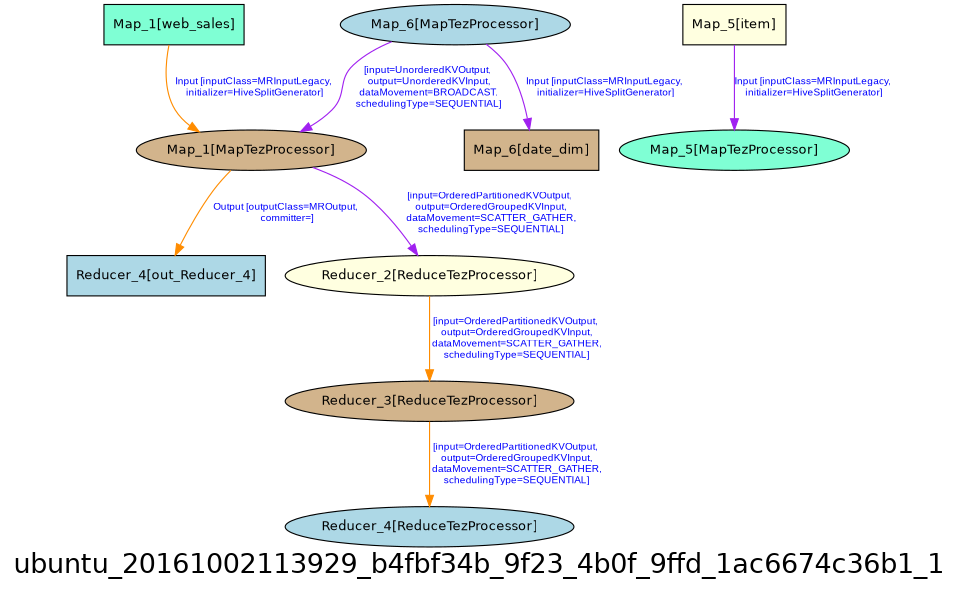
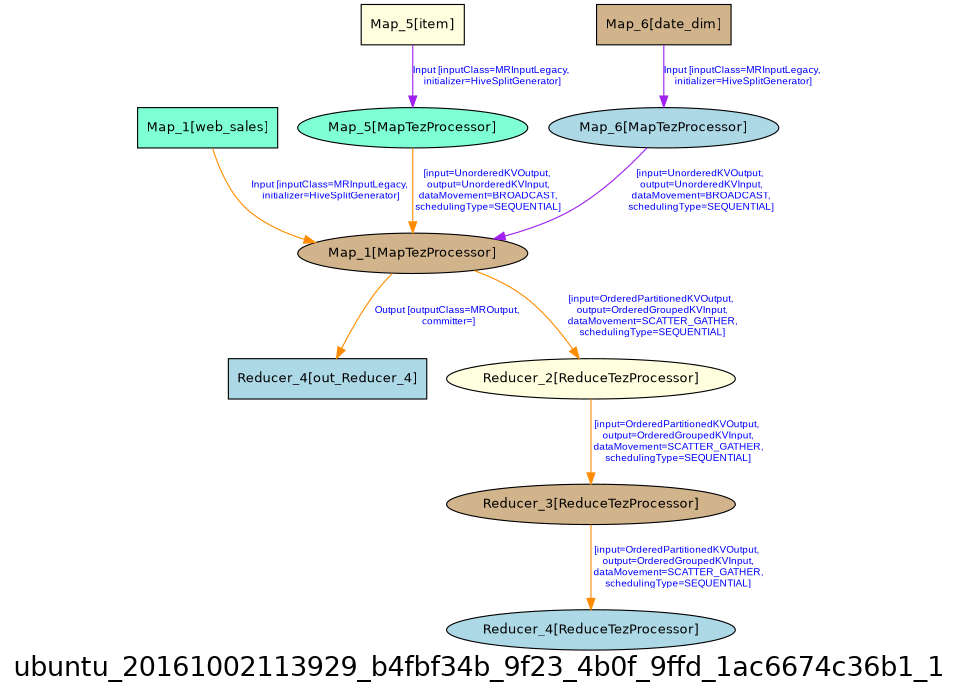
edge "Map_6[MapTezProcessor]" -> "Map_6[date_dim]": reversed
edge "Map_5[MapTezProcessor]" -> "Map_1[MapTezProcessor]": added, label "[input=UnorderedKVOutput, output=UnorderedKVInput, dataMovement=BROADCAST, schedulingType=SEQUENTIAL]"
edge "Map_1[MapTezProcessor]" -> "Reducer_2[ReduceTezProcessor]": color purple -> darkorange
